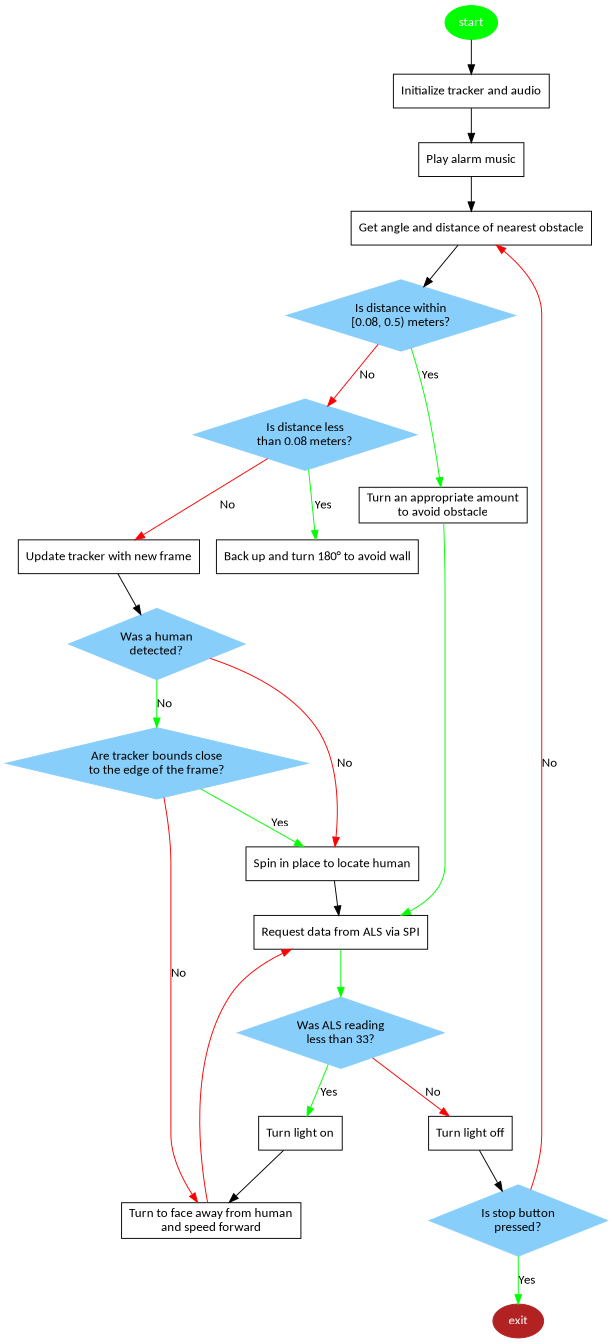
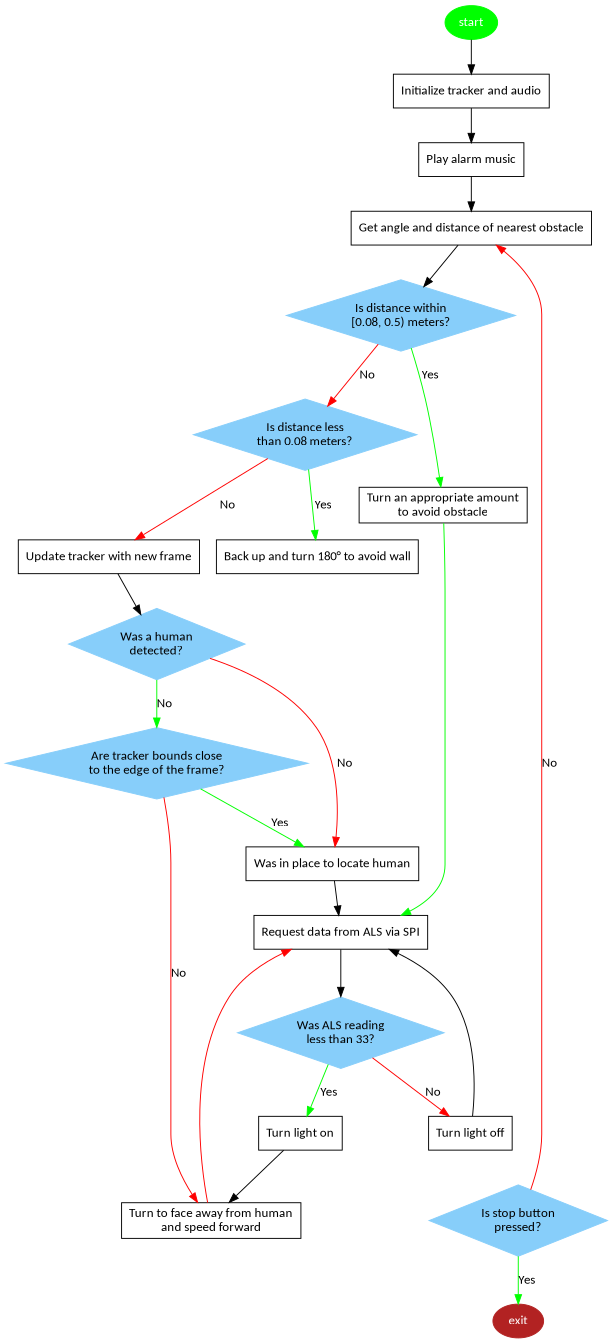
node "Spin in place to locate human": label "Spin in place to locate human" -> "Was in place to locate human"
edge "Request data from ALS via SPI" -> "Was ALS reading less than 33?": color green -> black
edge "Turn light off" -> "Is stop button pressed?": now "Turn light off" -> "Request data from ALS via SPI"
